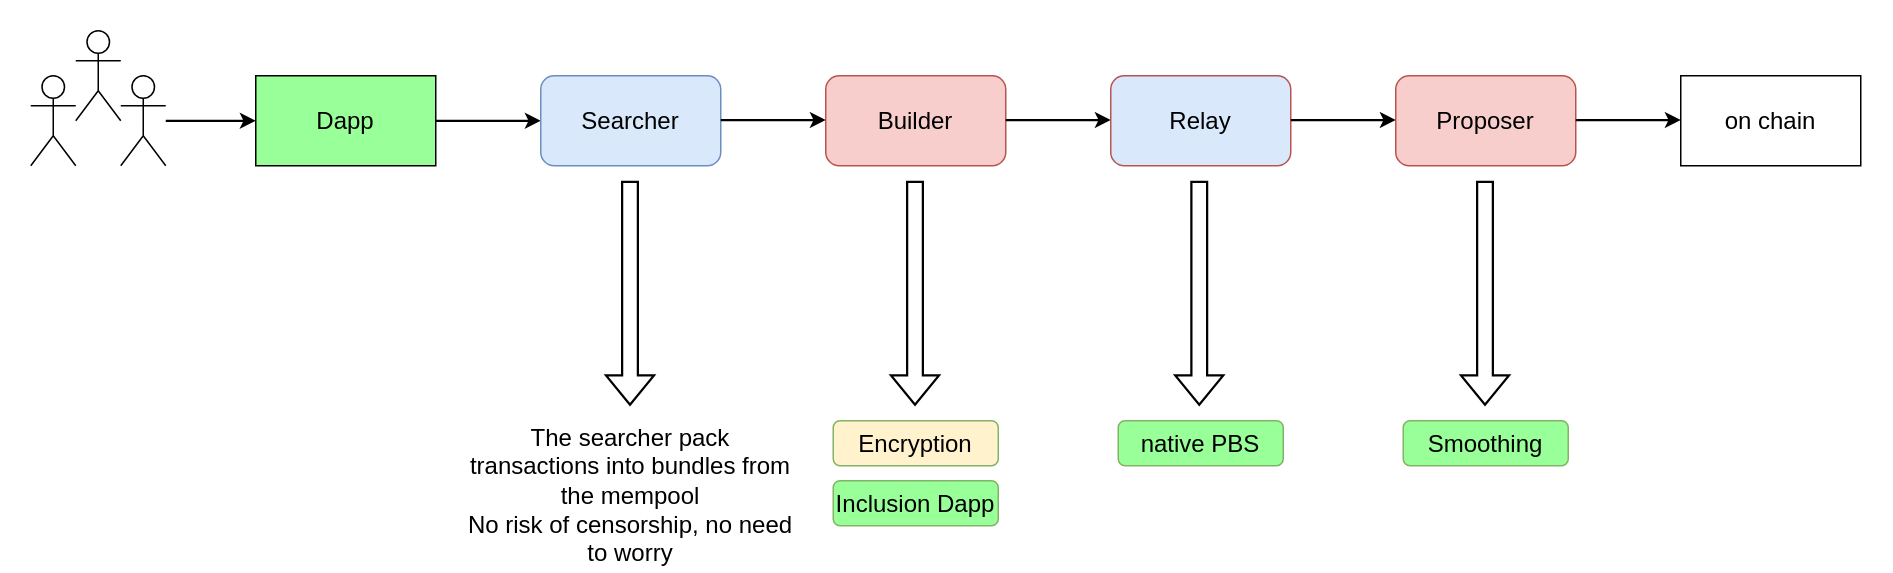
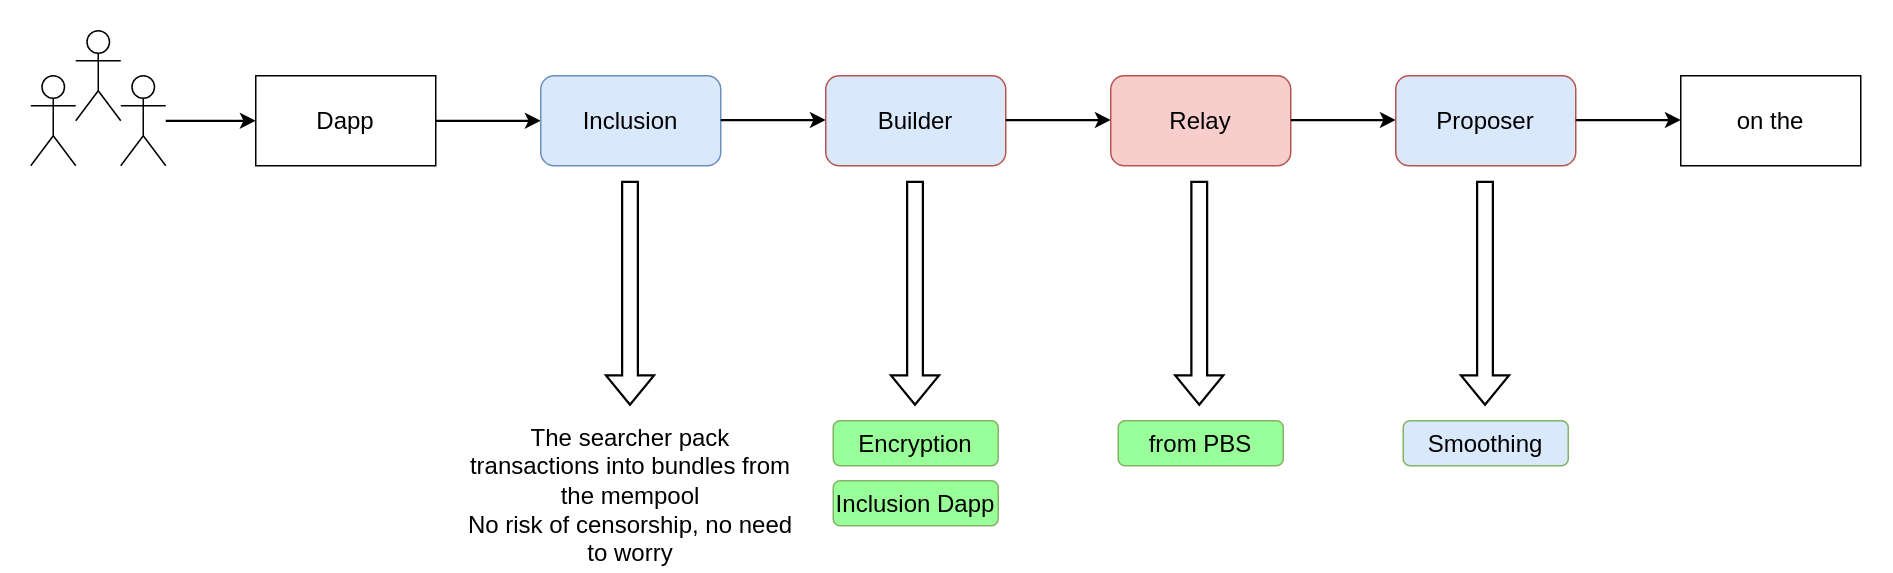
node "Dapp": fillcolor #99ff99 -> #ffffff
node "Searcher": label "Searcher" -> "Inclusion"
node "Builder": fillcolor #f8cecc -> #dae8fc
node "Relay": fillcolor #dae8fc -> #f8cecc
node "Proposer": fillcolor #f8cecc -> #dae8fc
node "on chain": label "on chain" -> "on the"
node "Encryption": fillcolor #fff2cc -> #99ff99
node "native PBS": label "native PBS" -> "from PBS"
node "Smoothing": fillcolor #99ff99 -> #dae8fc
